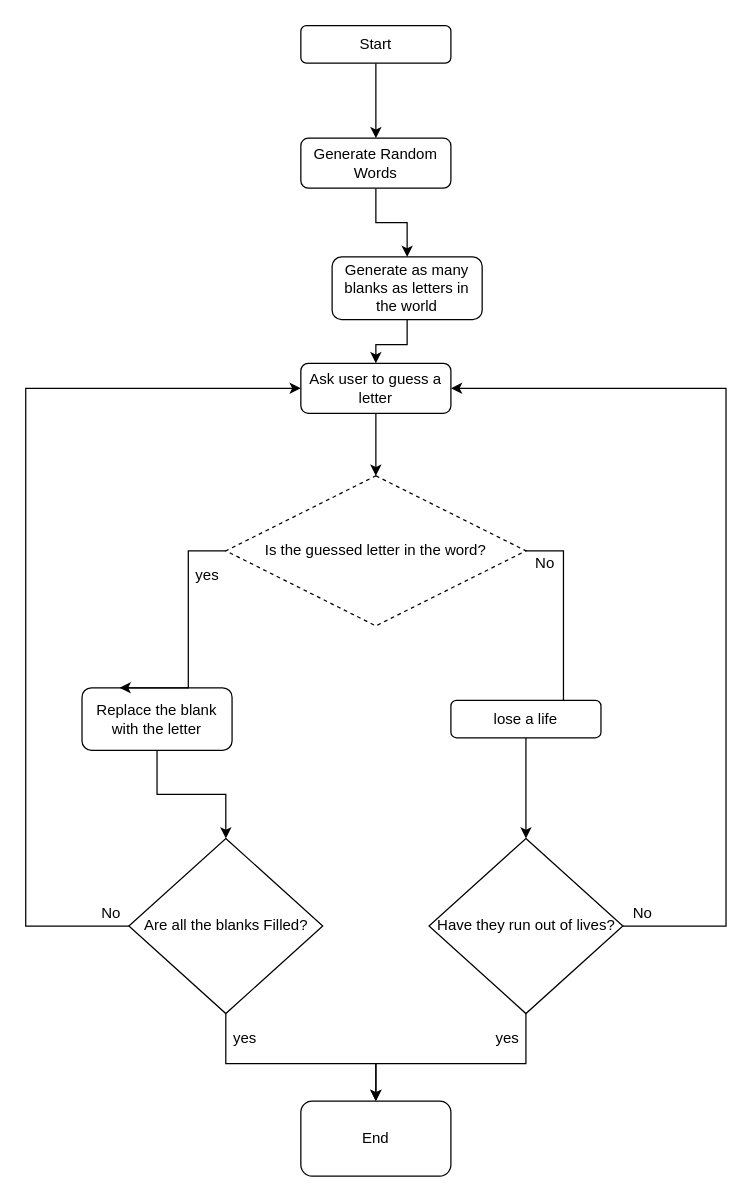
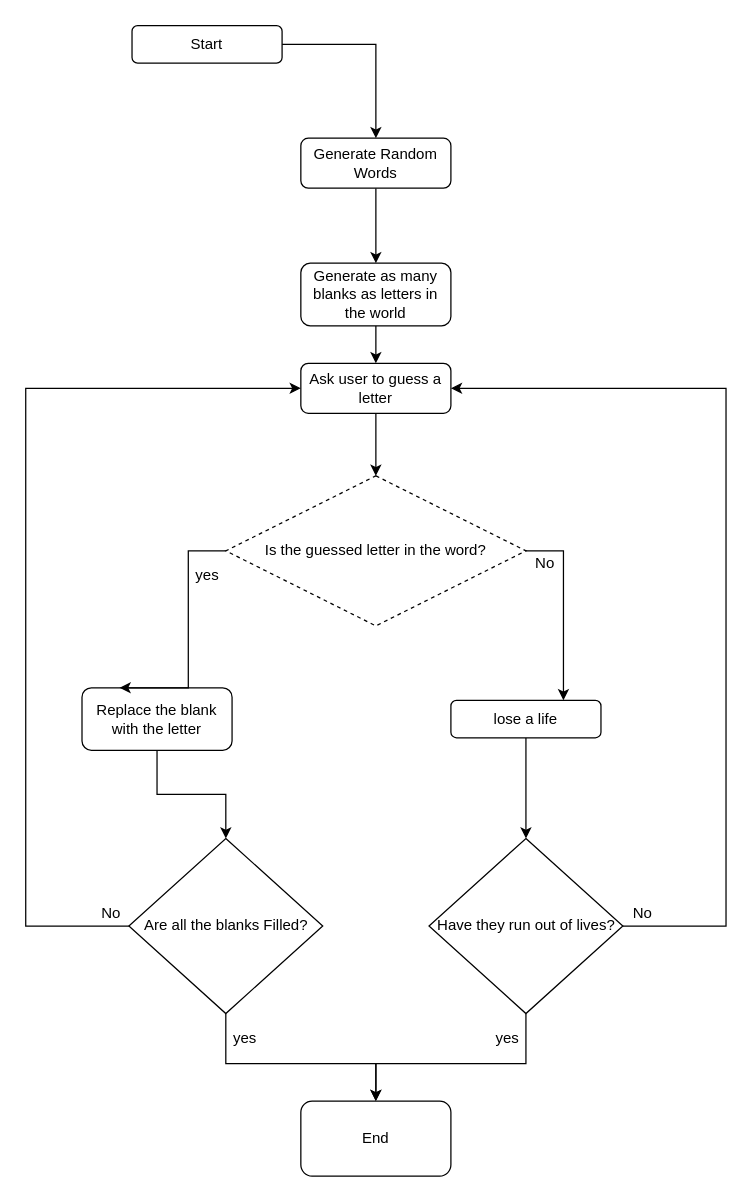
node "Start": moved (376, 44) -> (207, 44)
node "Generate as many blanks as letters in the world": moved (407, 288) -> (376, 294)
edge "Is the guessed letter in the word?" -- "lose a life": arrowhead none -> classic
